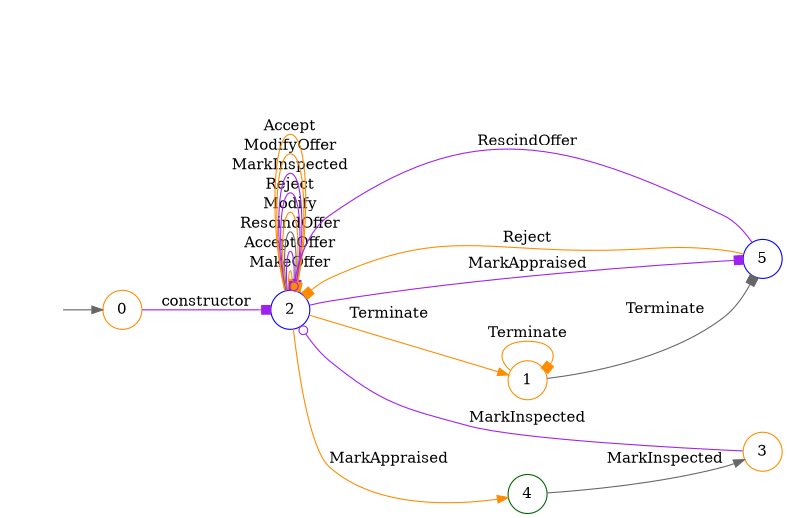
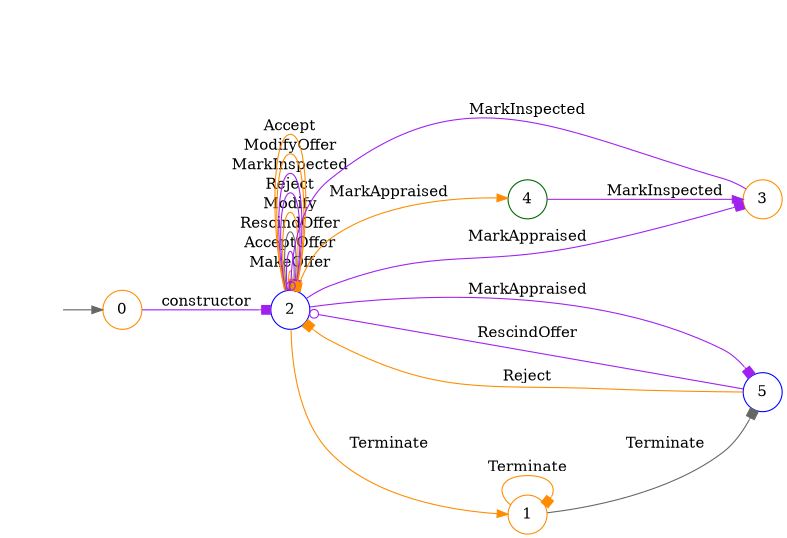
edge "2" -> "3": added, label "MarkAppraised"
edge "4" -> "3": color gray40 -> purple
